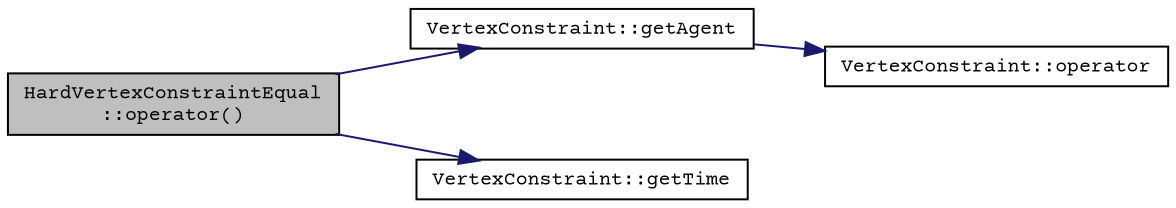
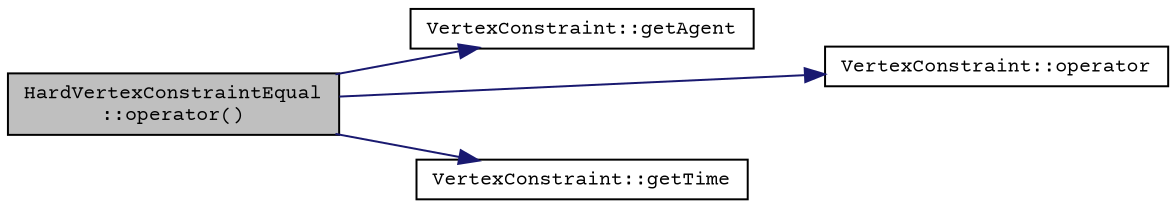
edge "VertexConstraint::getAgent" -> "VertexConstraint::operator": now "HardVertexConstraintEqual ::operator()" -> "VertexConstraint::operator"
